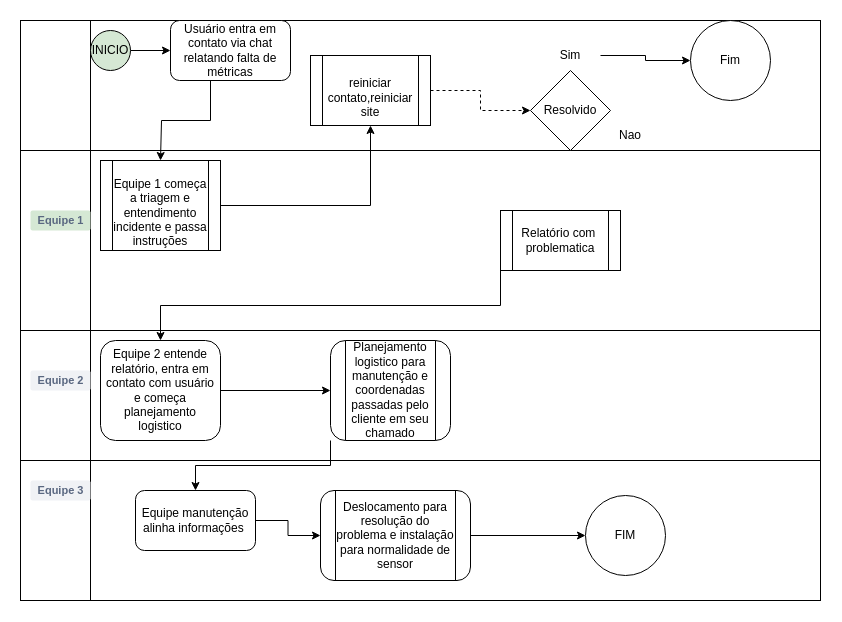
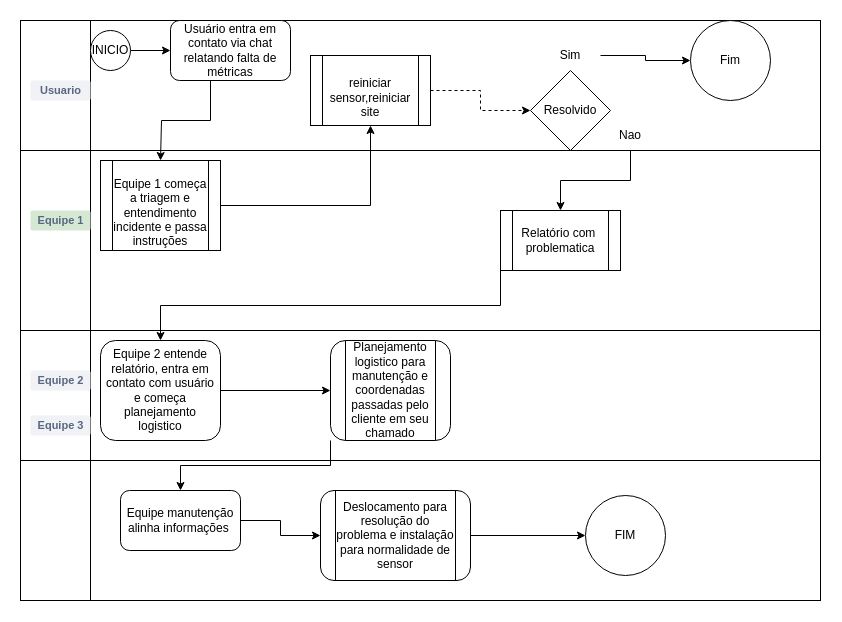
node "INICIO": fillcolor #d5e8d4 -> #ffffff
node "Usuario": added
node "reiniciar contato,reiniciar site": label "reiniciar contato,reiniciar site" -> "reiniciar sensor,reiniciar site"
edge "Nao" -> "Relatório com problematica": added
node "Equipe 3": moved (61, 491) -> (61, 426)
node "Equipe manutenção alinha informações": moved (196, 521) -> (181, 521)
